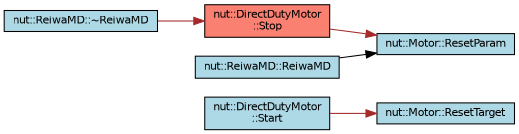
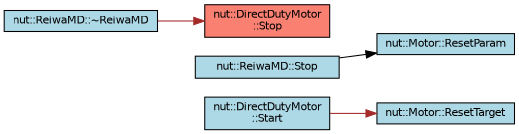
edge "nut::DirectDutyMotor ::Stop" -> "nut::Motor::ResetParam": removed
node "nut::ReiwaMD::ReiwaMD": label "nut::ReiwaMD::ReiwaMD" -> "nut::ReiwaMD::Stop"
